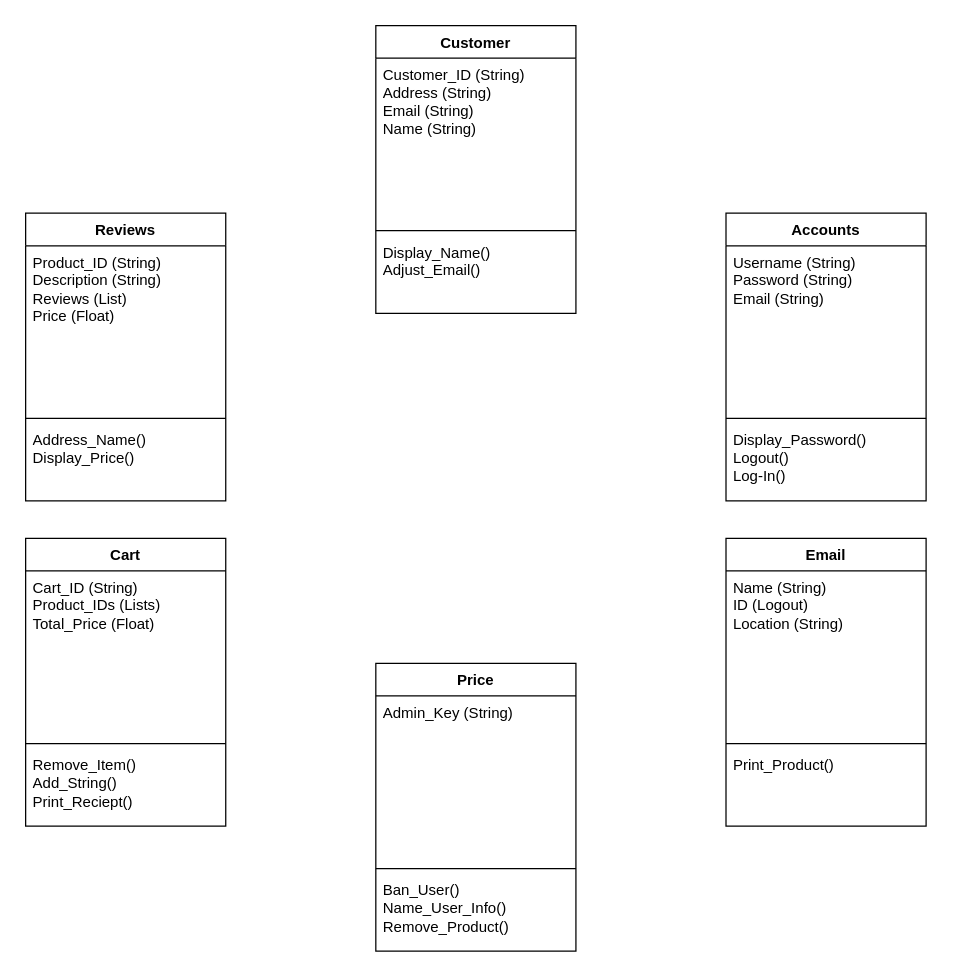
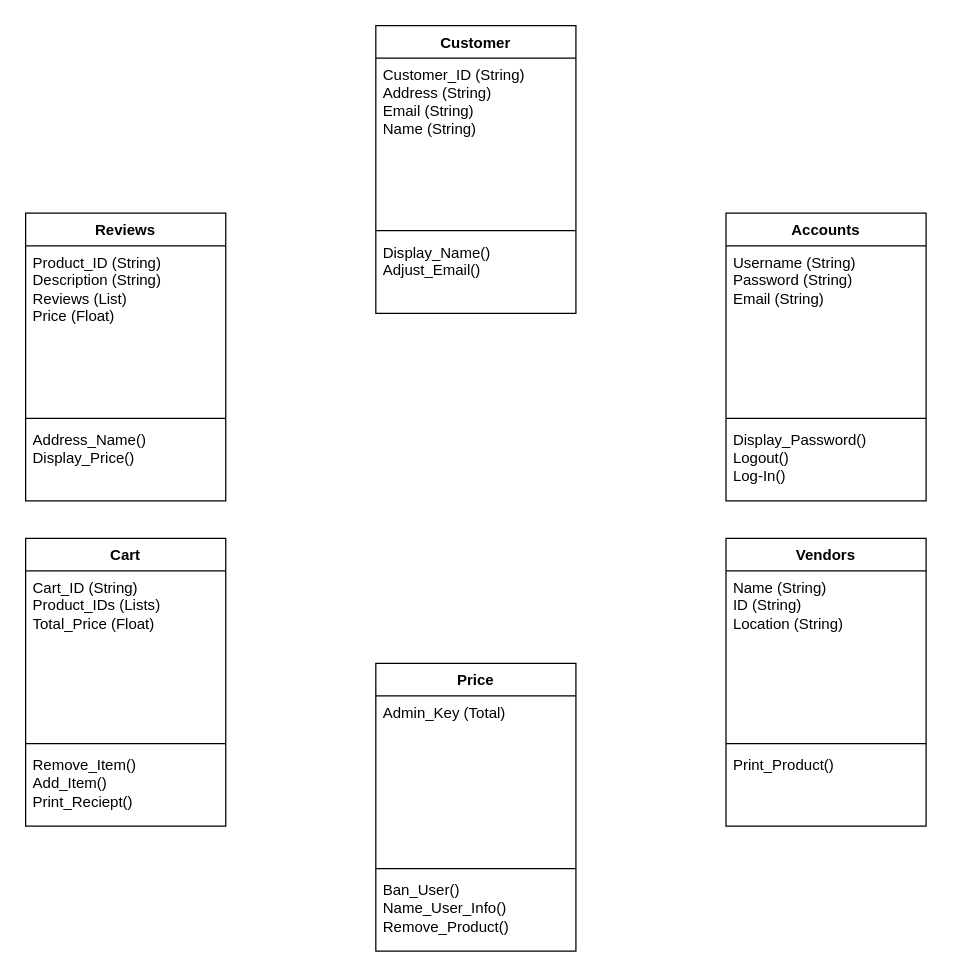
node "Email": label "Email" -> "Vendors"
node "Name (String) ID (Logout) Location (String)": label "Name (String) ID (Logout) Location (String)" -> "Name (String) ID (String) Location (String)"
node "Admin_Key (String)": label "Admin_Key (String)" -> "Admin_Key (Total)"
node "Remove_Item() Add_String() Print_Reciept()": label "Remove_Item() Add_String() Print_Reciept()" -> "Remove_Item() Add_Item() Print_Reciept()"
